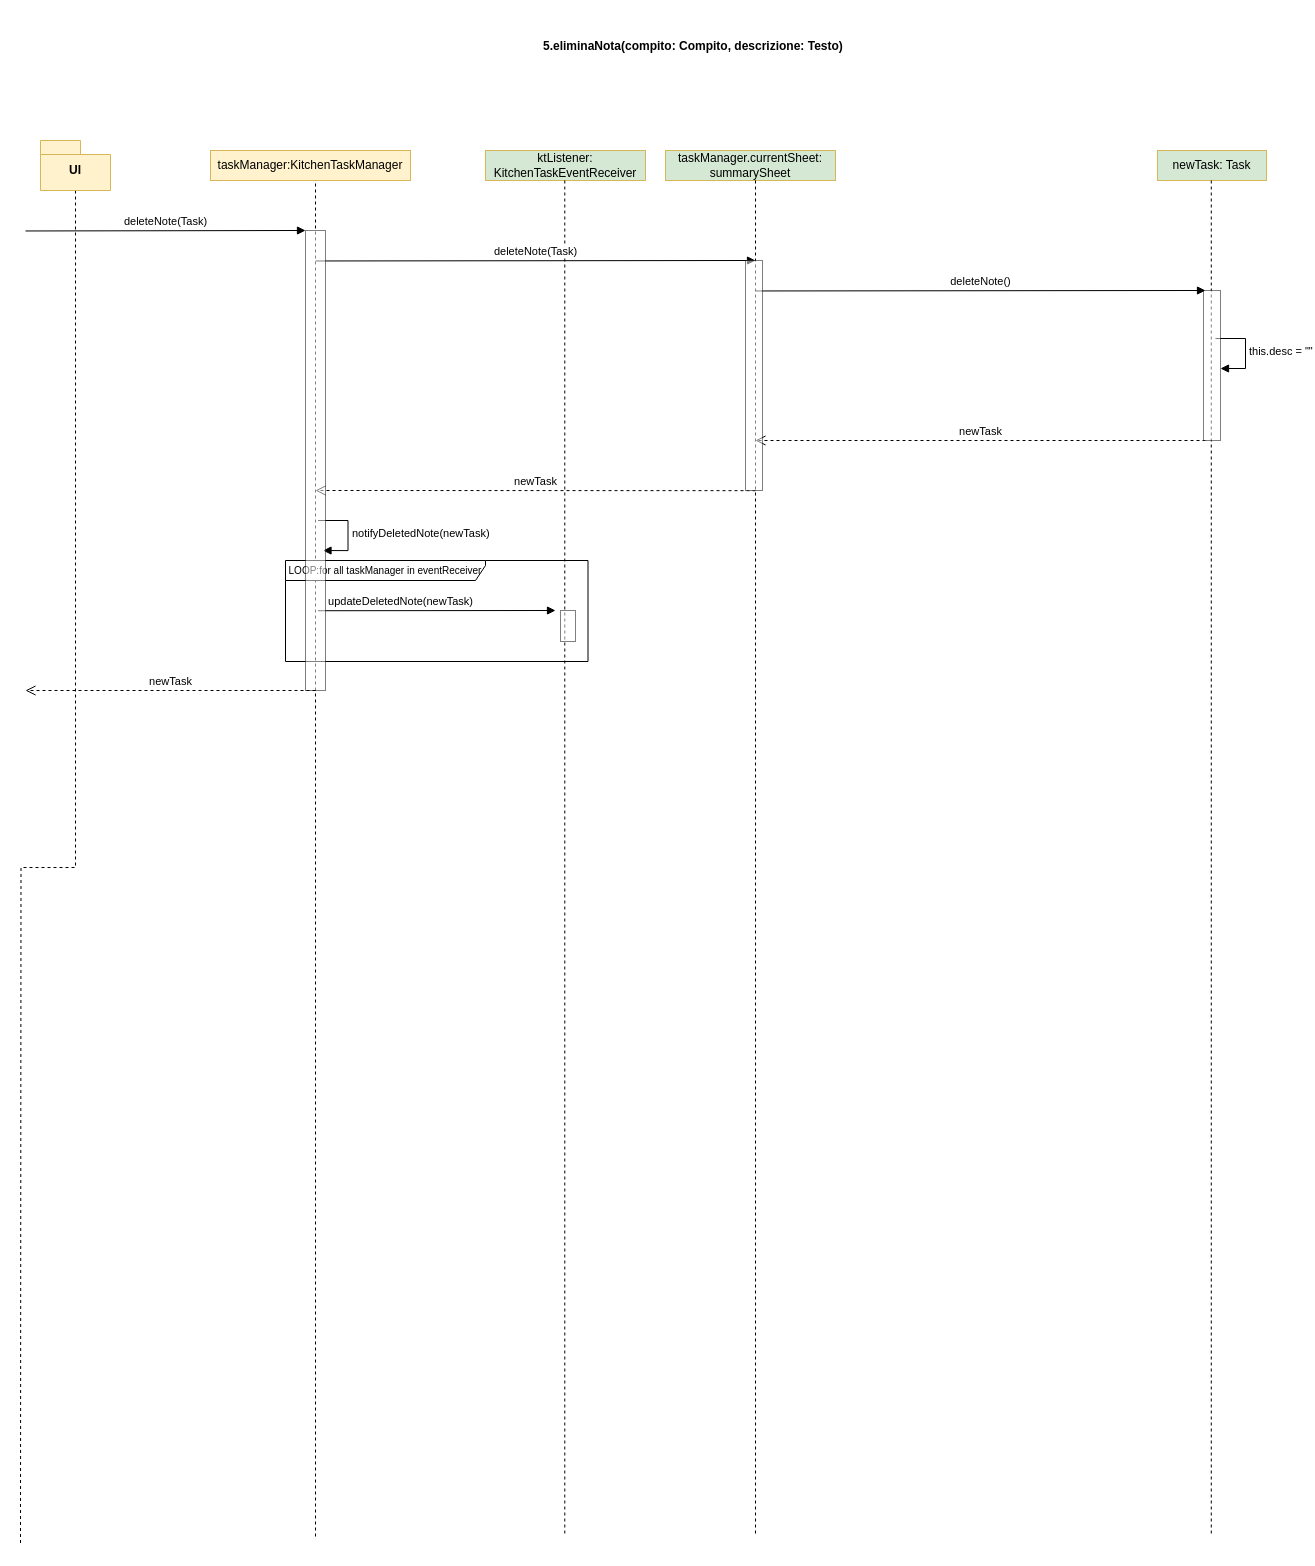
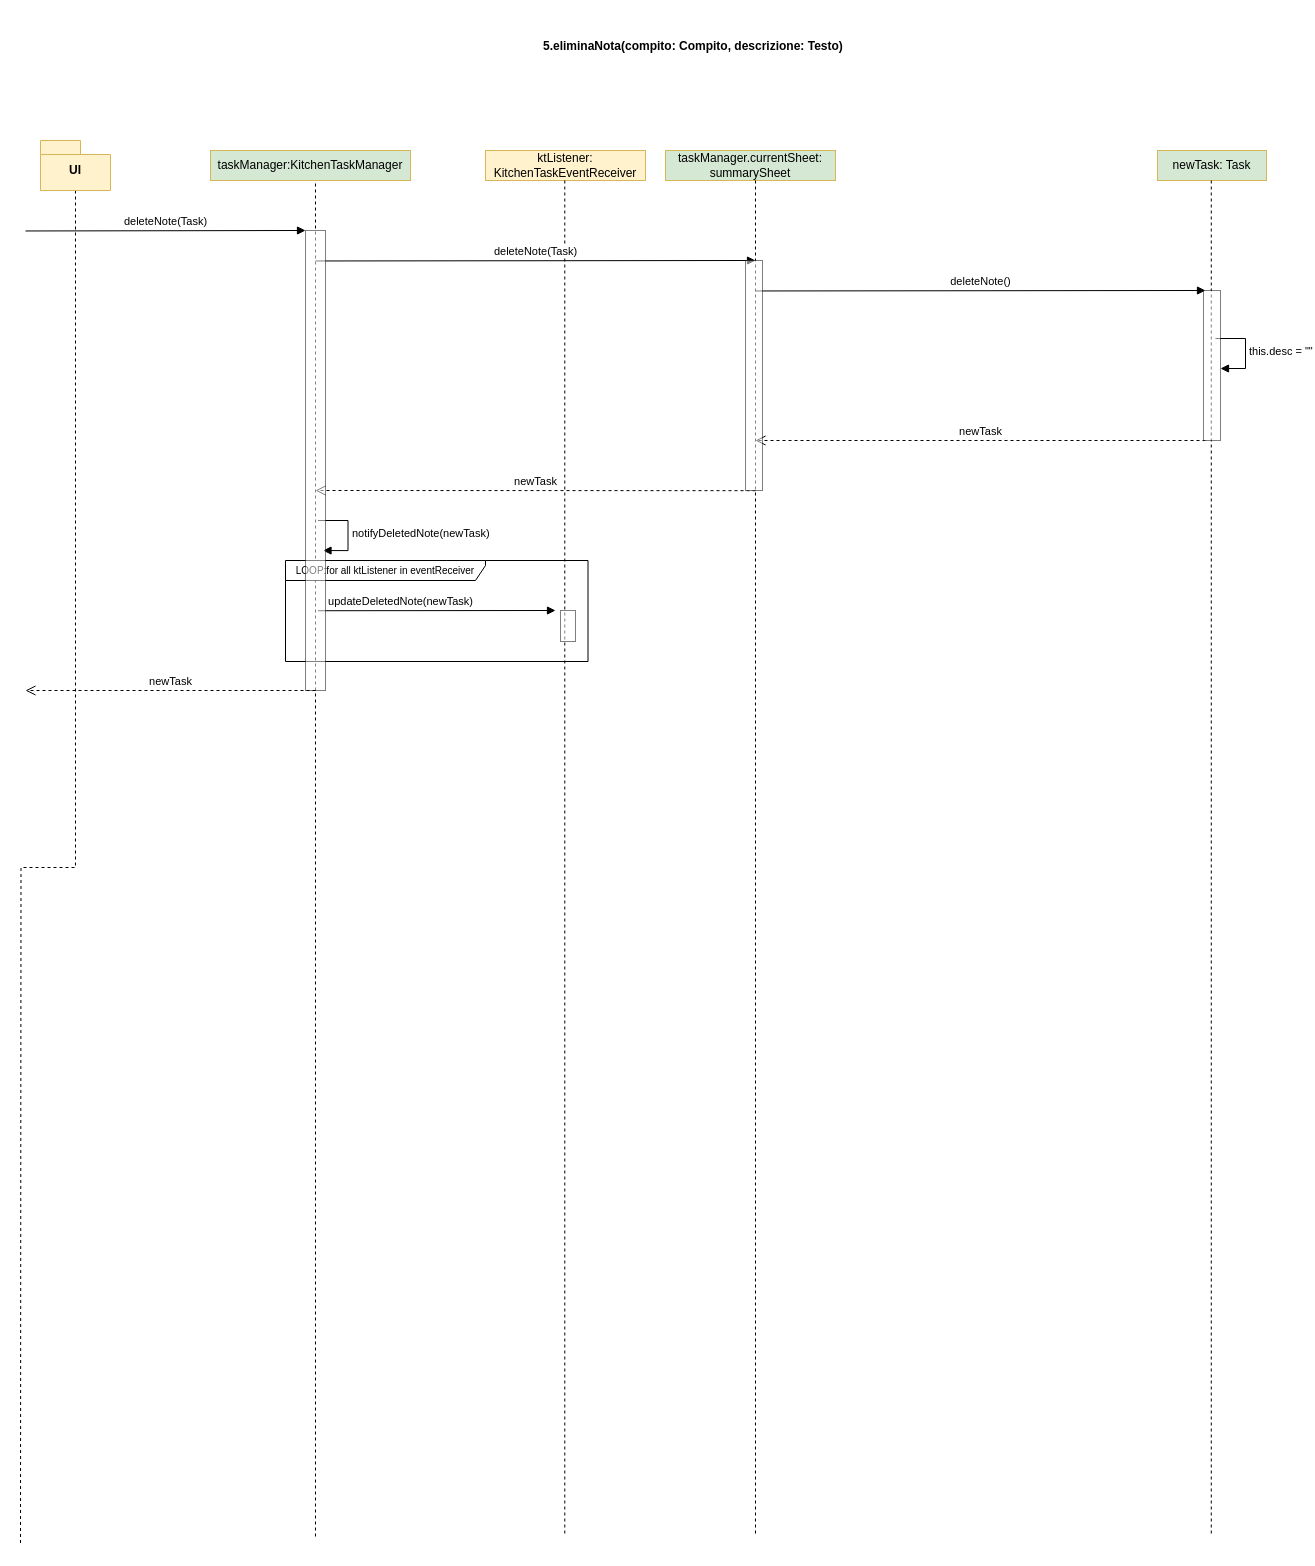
node "taskManager:KitchenTaskManager": fillcolor #fff2cc -> #d5e8d4
node "ktListener: KitchenTaskEventReceiver": fillcolor #d5e8d4 -> #fff2cc
node "LOOP:for all taskManager in eventReceiver": label "LOOP:for all taskManager in eventReceiver" -> "LOOP:for all ktListener in eventReceiver"
